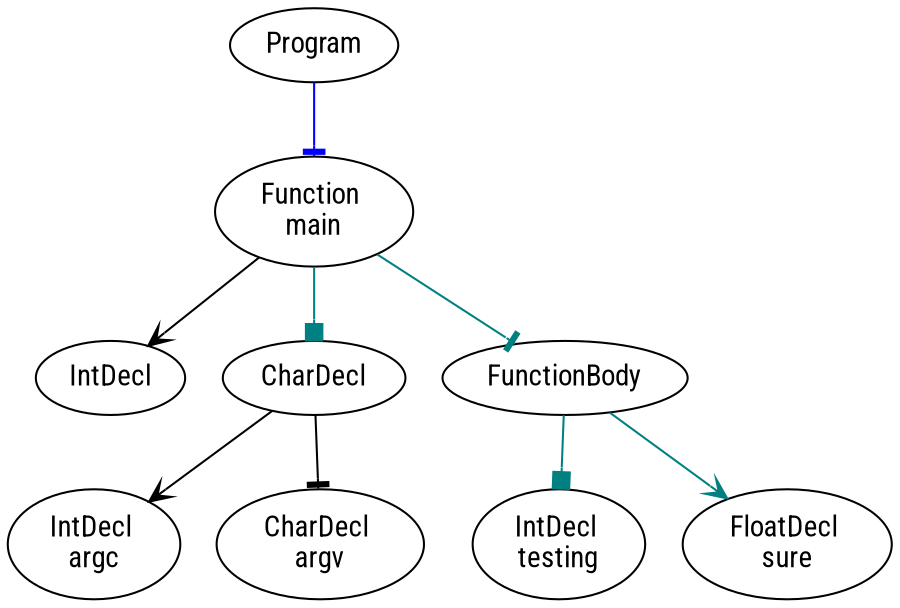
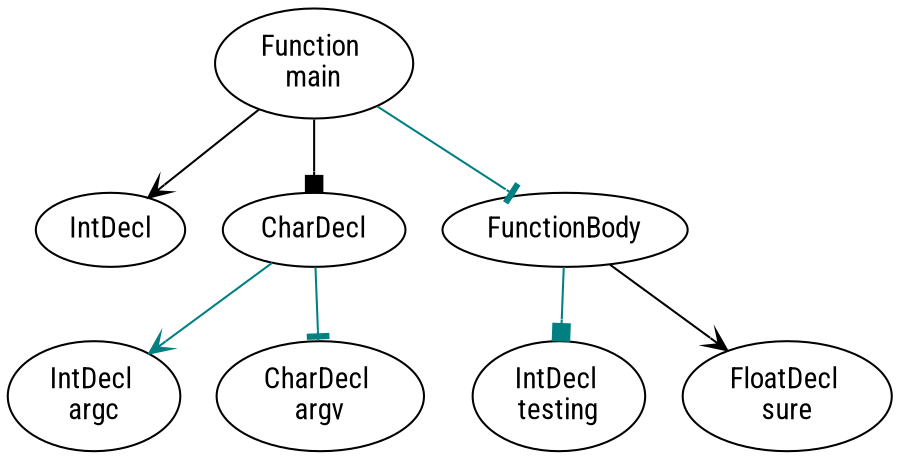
node "Program": removed
edge "Function main" -> "CharDecl": color teal -> black
edge "CharDecl" -> "CharDecl argv": color black -> teal
edge "FunctionBody" -> "FloatDecl sure": color teal -> black
edge "CharDecl" -> "IntDecl argc": color black -> teal
